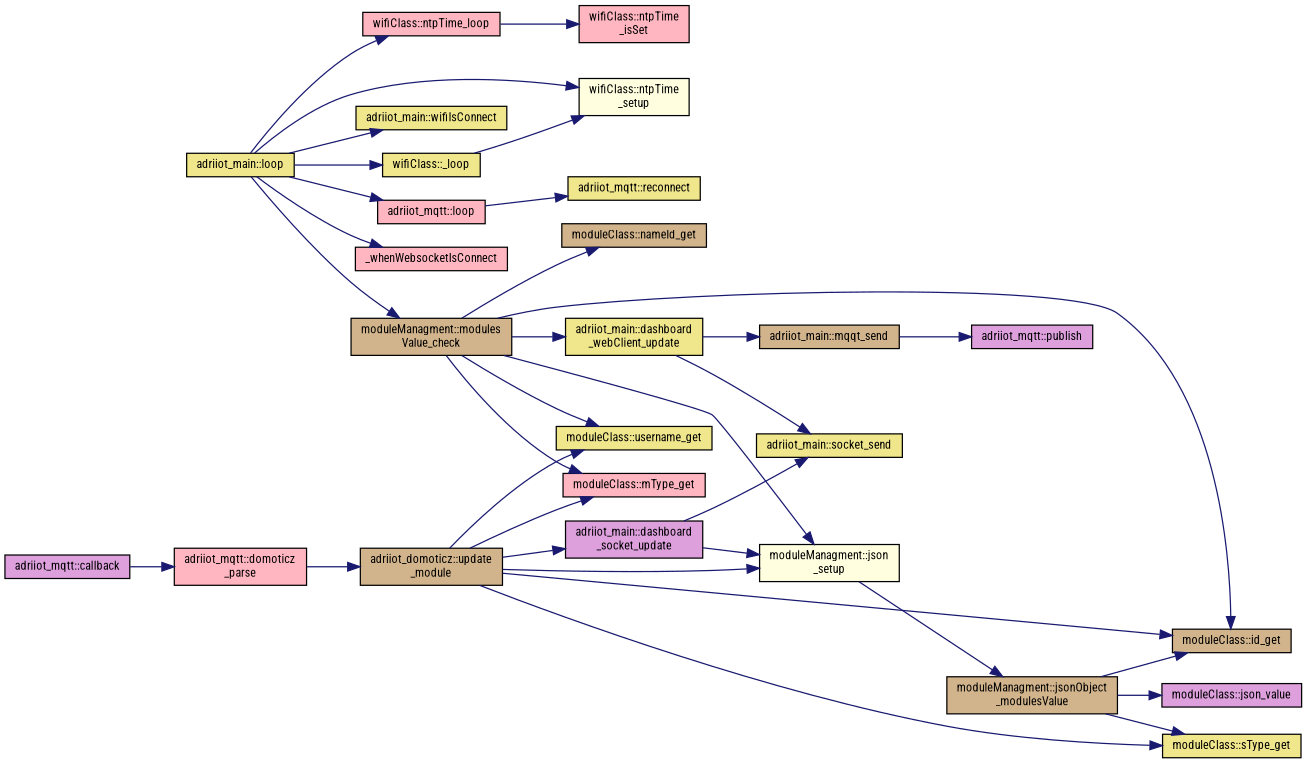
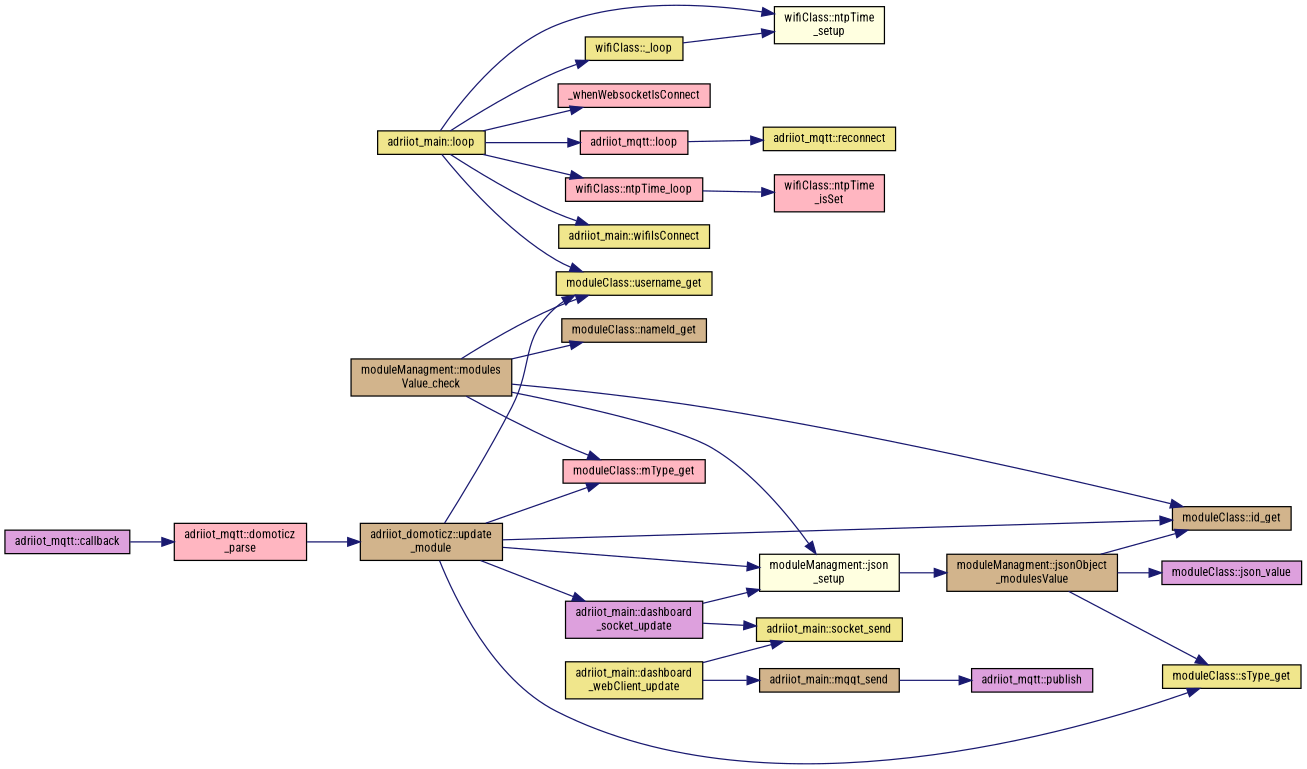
edge "adriiot_main::loop" -> "moduleManagment::modules Value_check": now "adriiot_main::loop" -> "moduleClass::username_get"
edge "moduleManagment::modules Value_check" -> "adriiot_main::dashboard _webClient_update": removed
